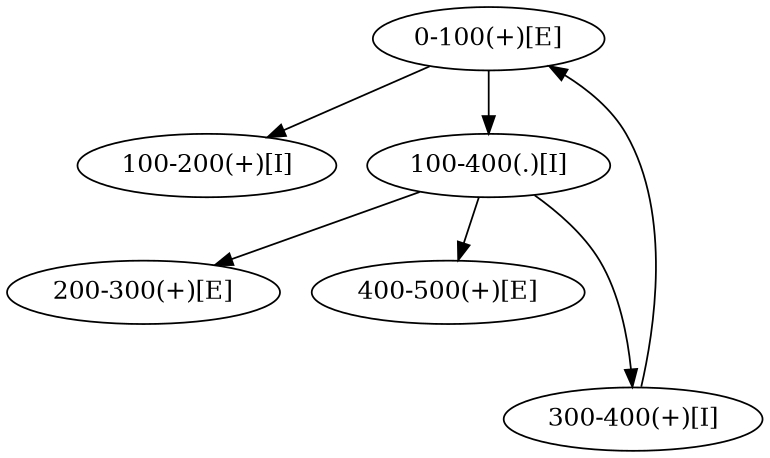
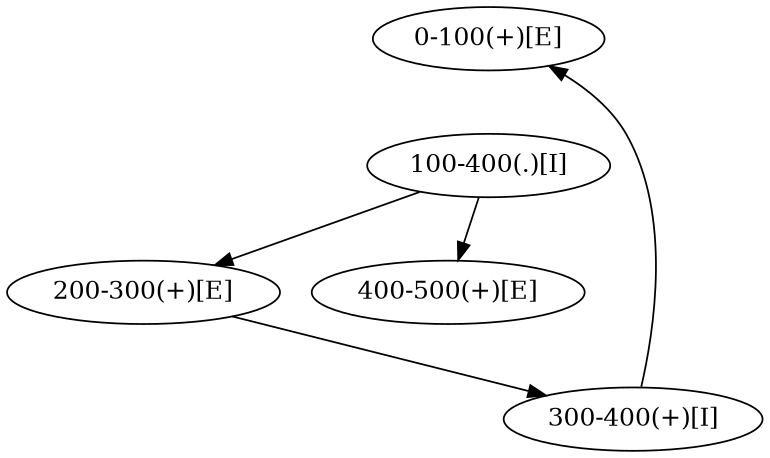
edge "0-100(+)[E]" -> "100-400(.)[I]": removed
node "100-200(+)[I]": removed
edge "100-400(.)[I]" -> "300-400(+)[I]": now "200-300(+)[E]" -> "300-400(+)[I]"
